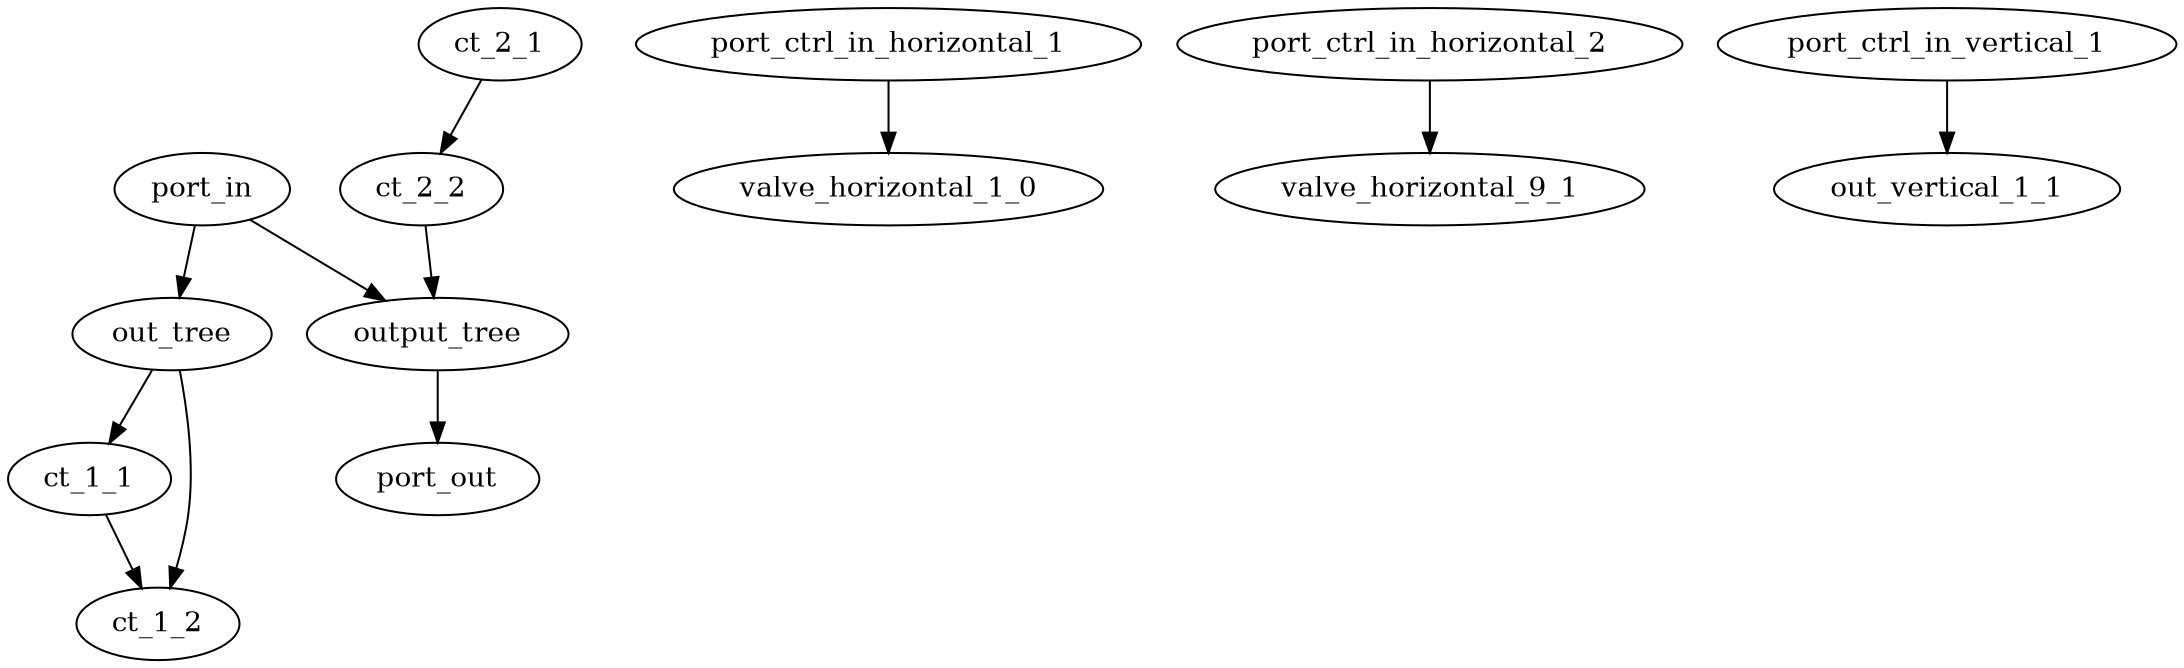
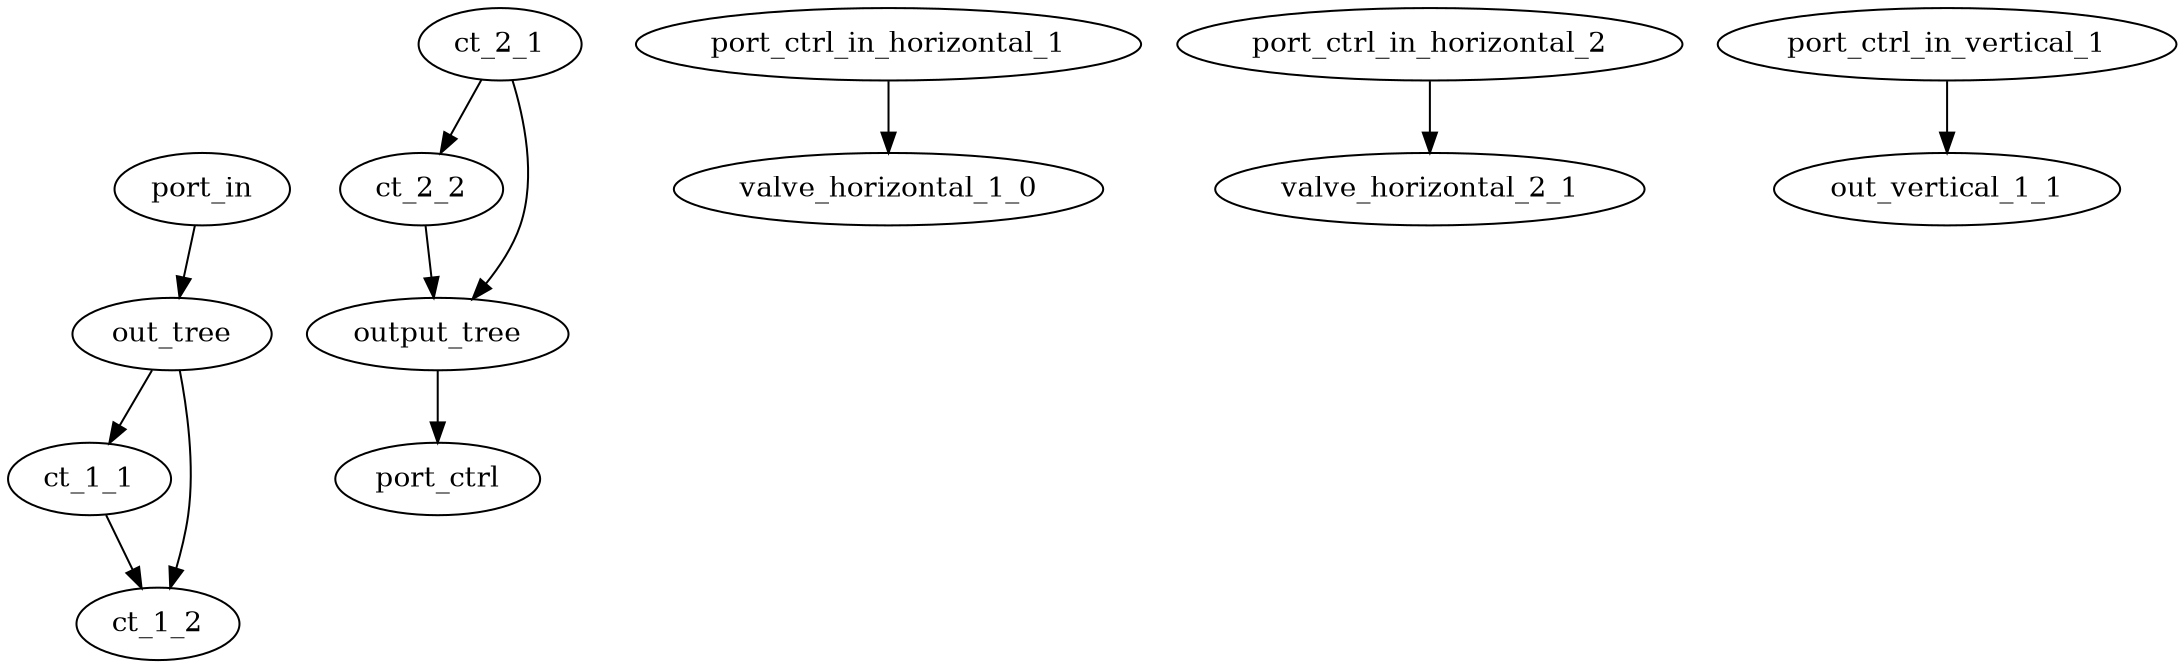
node "valve_horizontal_9_1": label "valve_horizontal_9_1" -> "valve_horizontal_2_1"
edge "port_in" -> "output_tree": now "ct_2_1" -> "output_tree"
node "port_out": label "port_out" -> "port_ctrl"
